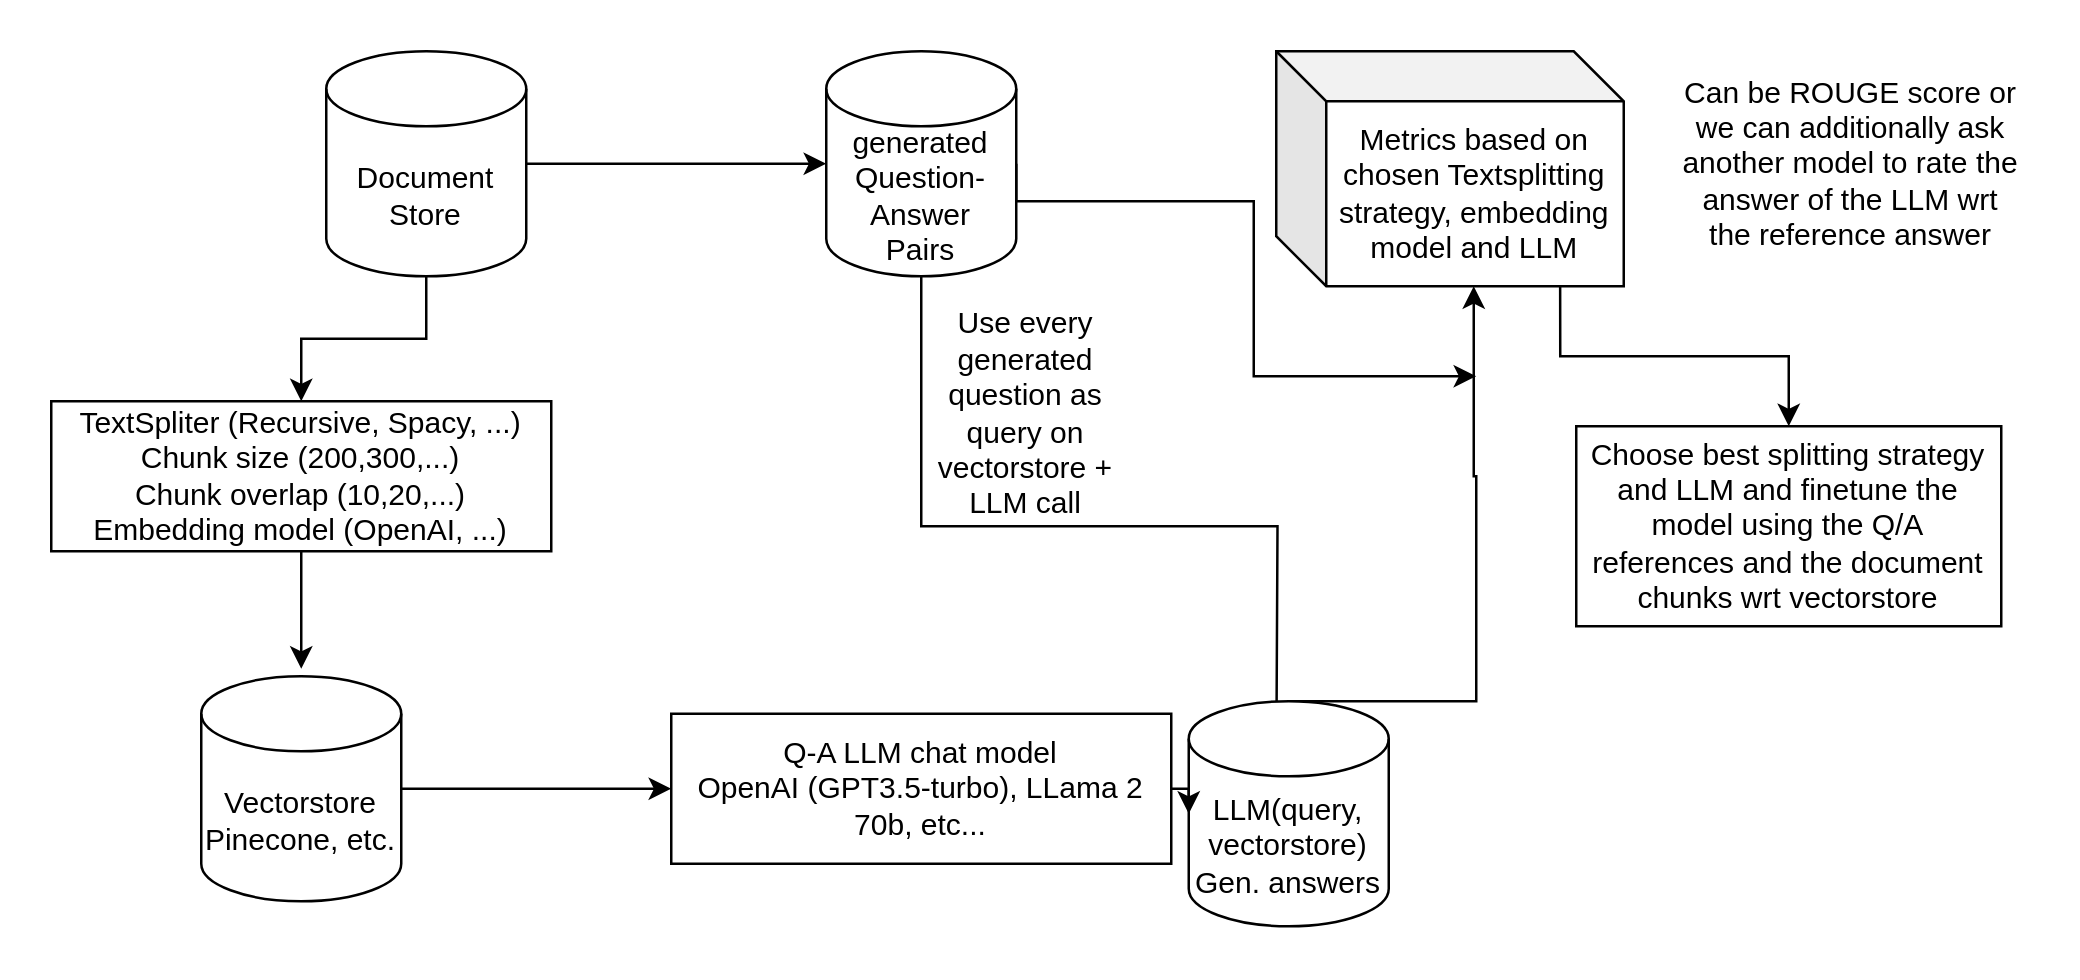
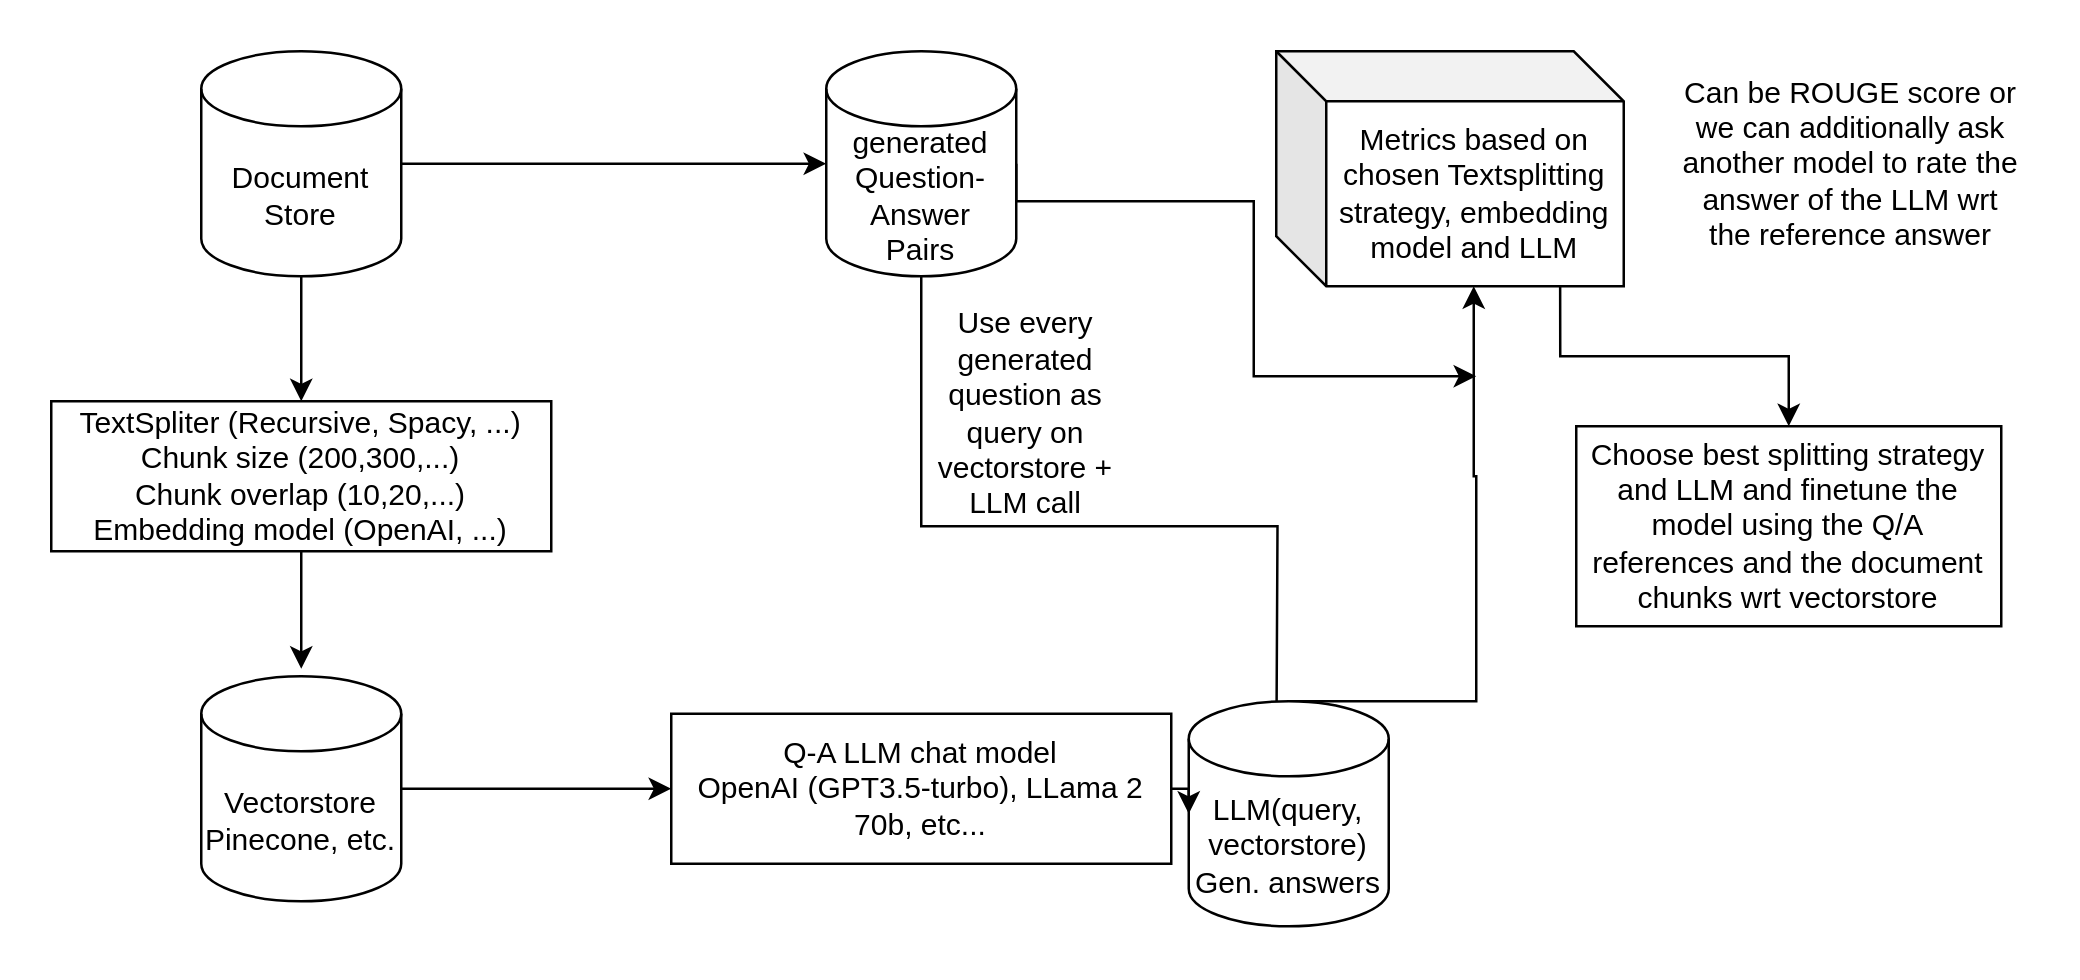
node "Document Store": moved (426, 164) -> (301, 164)
